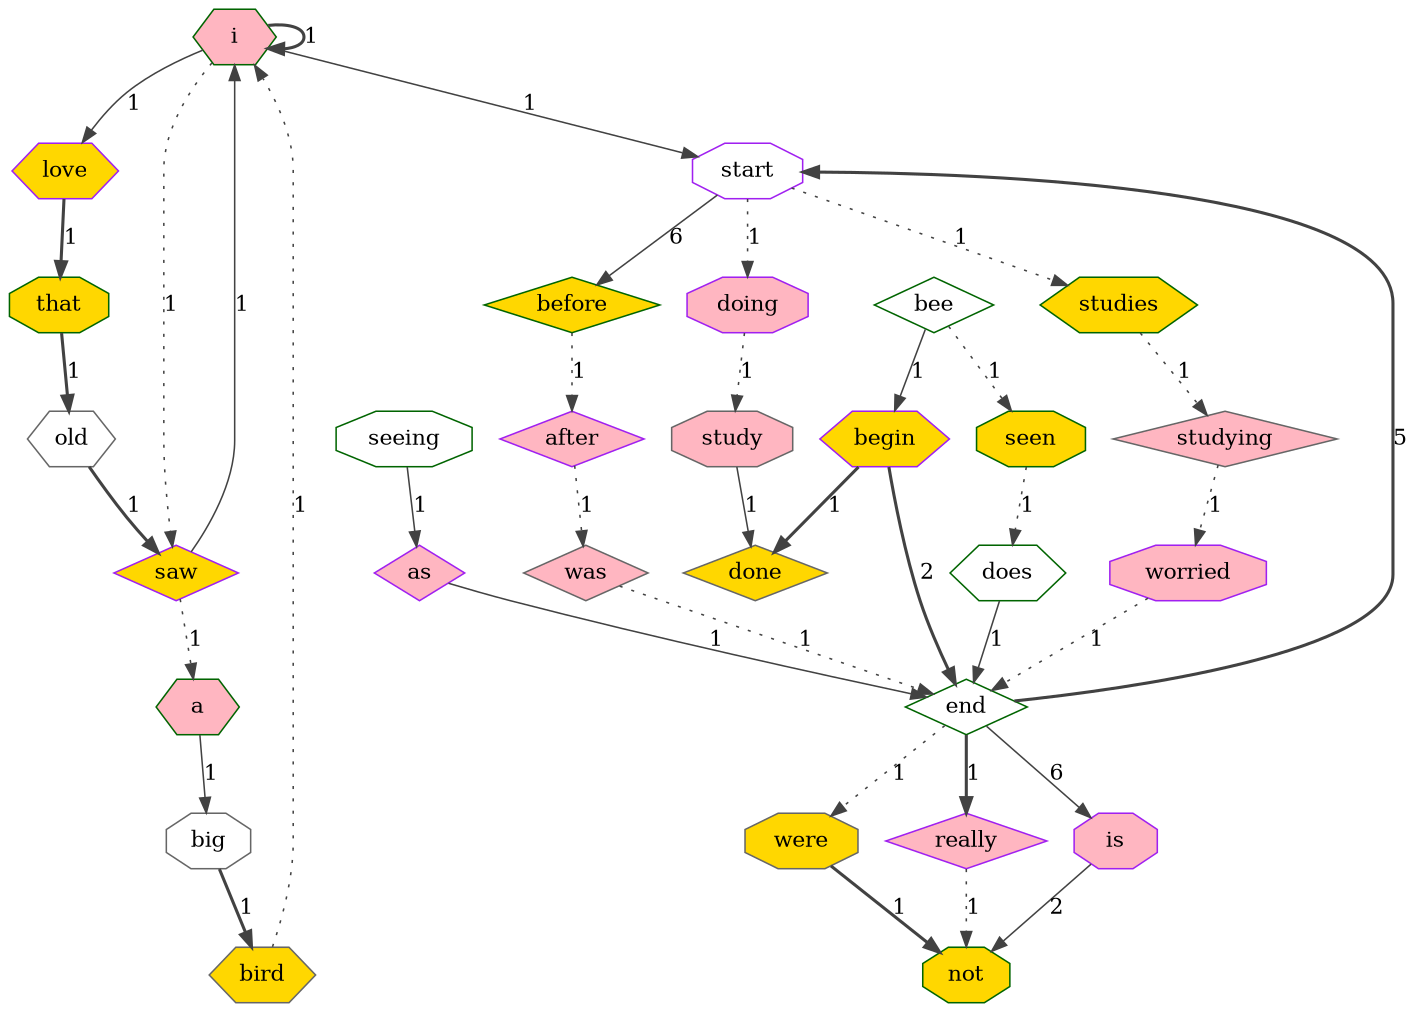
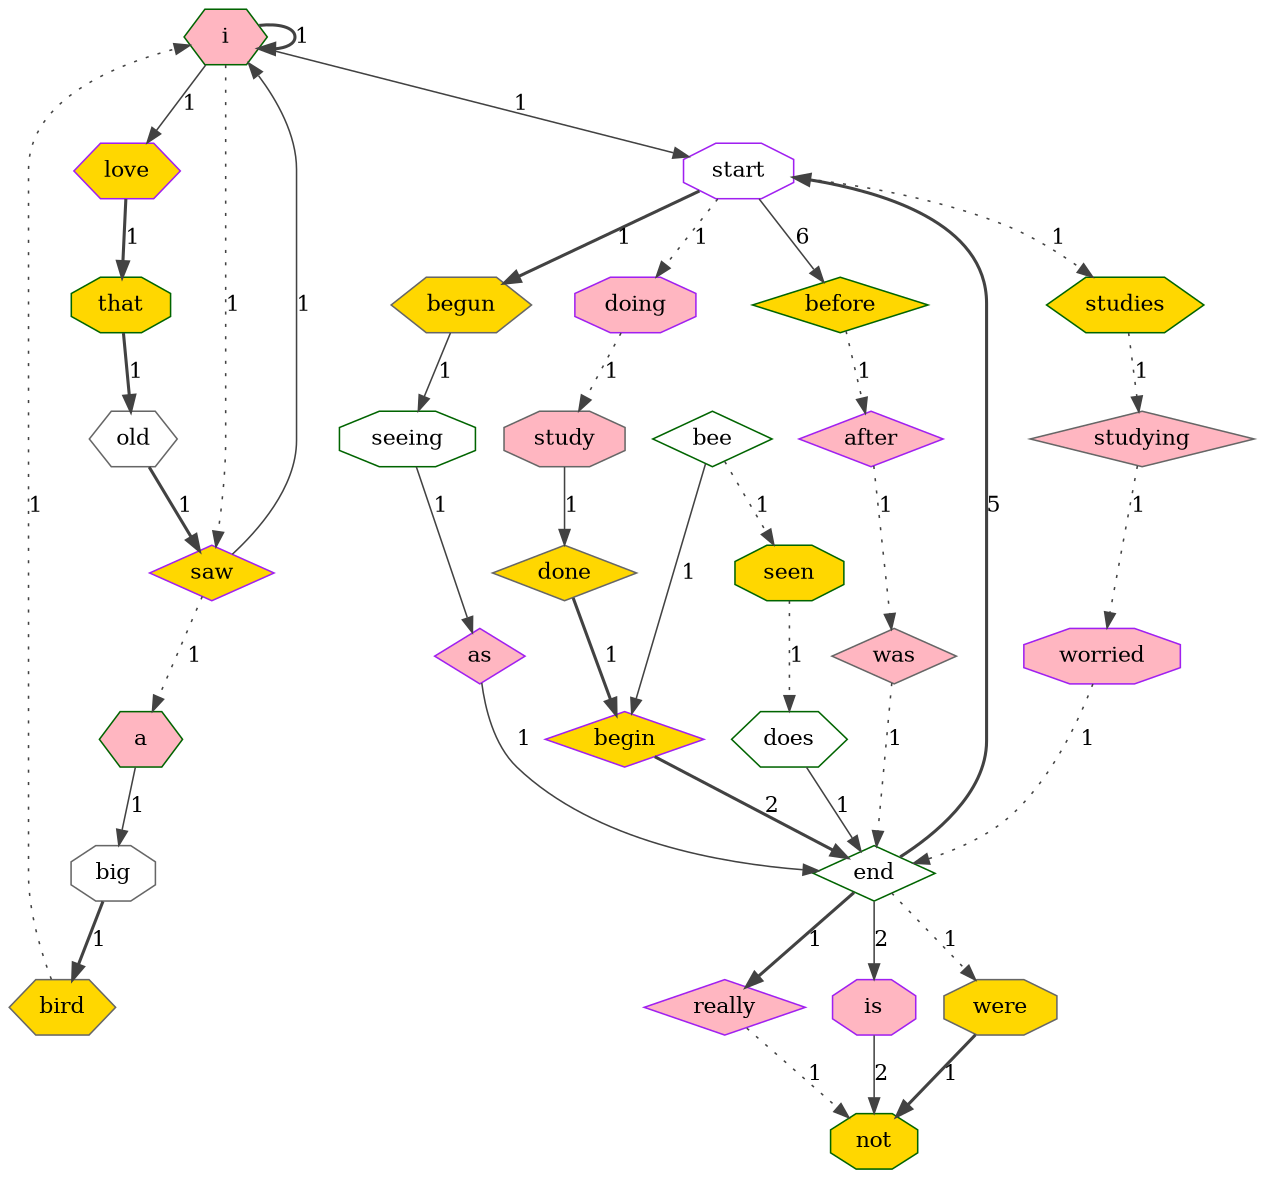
node "begun": added
node "begin": shape hexagon -> diamond
edge "begin" -> "done": reversed
edge "end" -> "is": label "6" -> "2"
